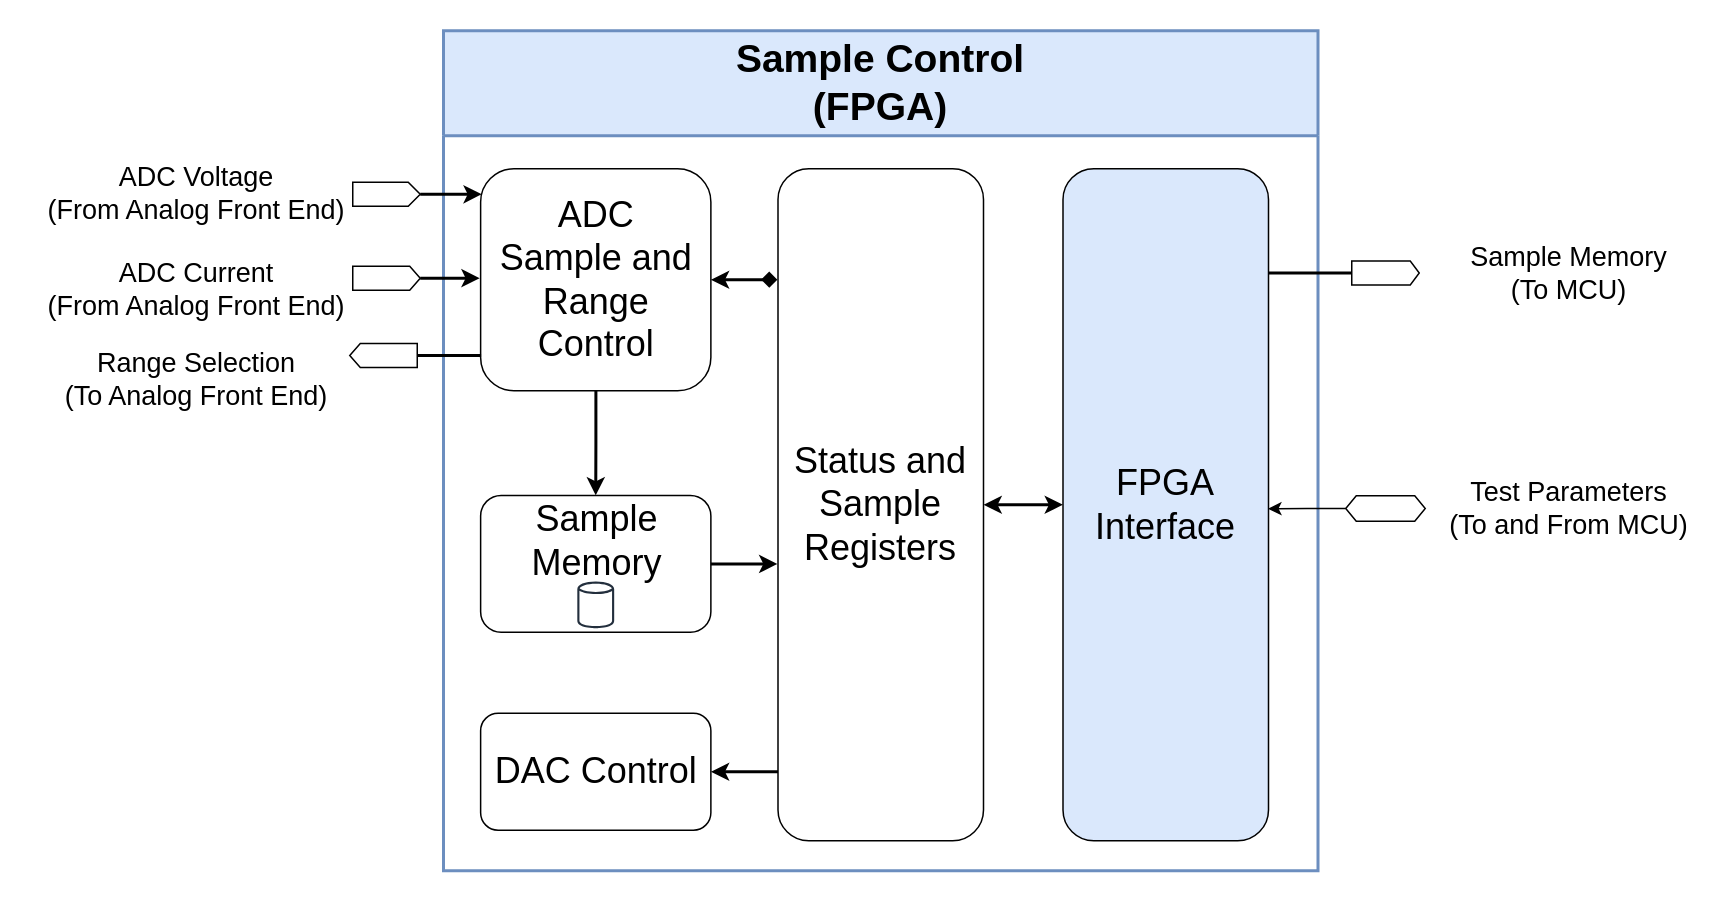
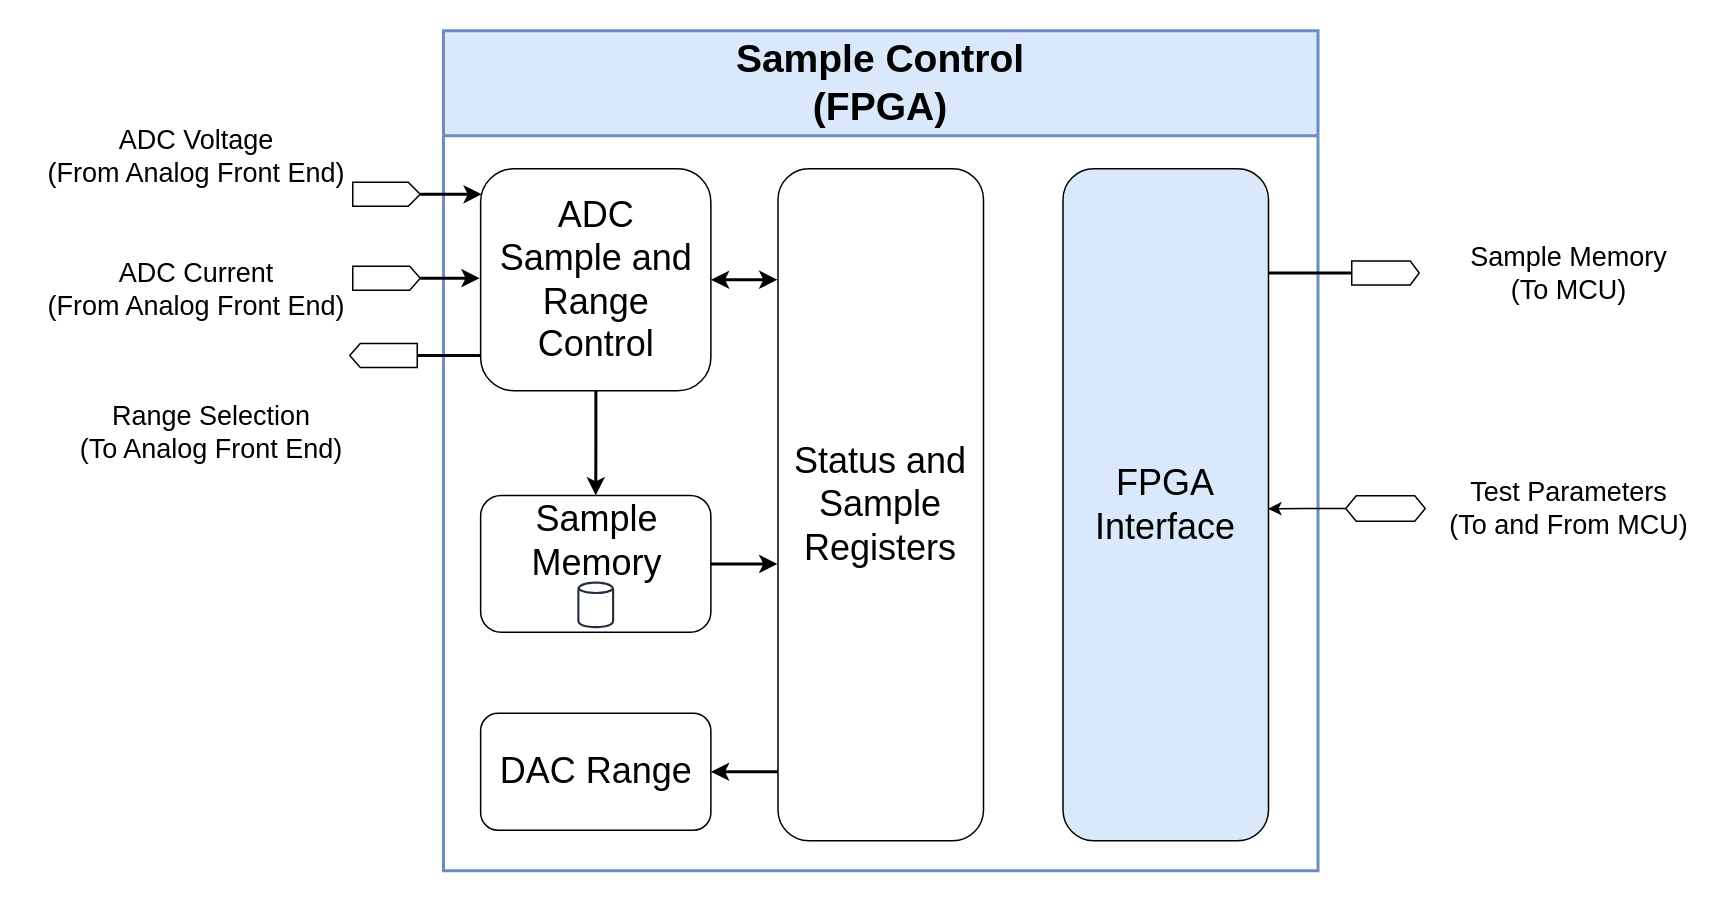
node "ADC Voltage(From Analog Front End)": moved (196, 194) -> (196, 157)
edge "ADCSample and Range Control" -- "Status and Sample Registers": arrowhead diamond -> classic
node "Range Selection(To Analog Front End)": moved (196, 380) -> (211, 432)
edge "Status and Sample Registers" -- "FPGA Interface": removed
node "DAC Control": label "DAC Control" -> "DAC Range"
